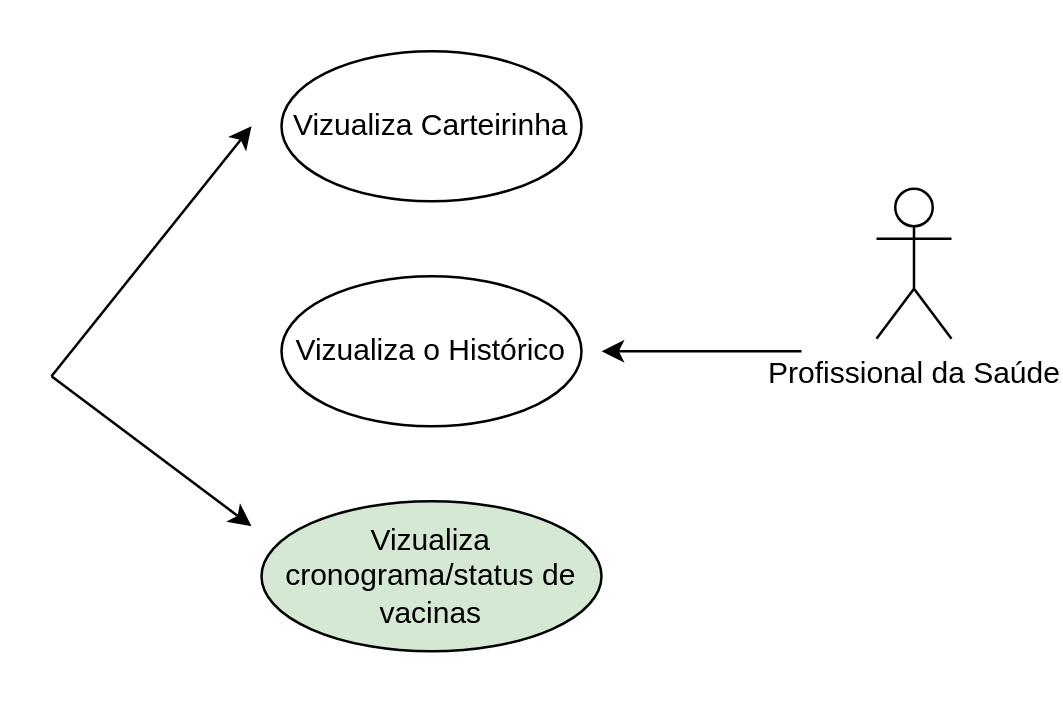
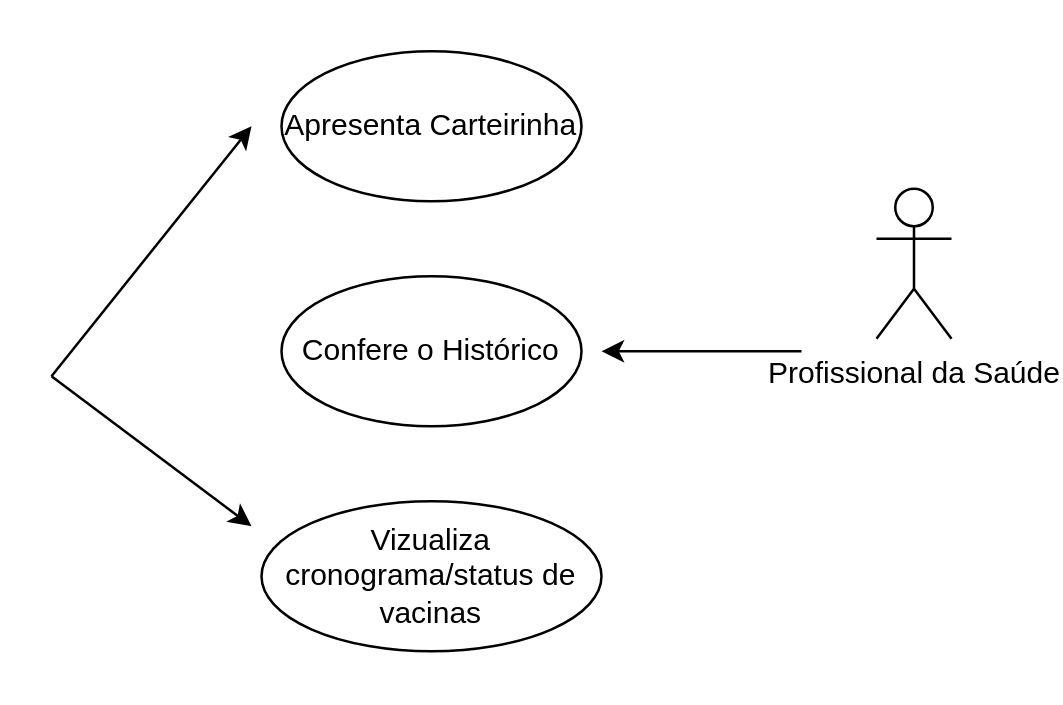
node "Vizualiza Carteirinha": label "Vizualiza Carteirinha" -> "Apresenta Carteirinha"
node "Vizualiza o Histórico": label "Vizualiza o Histórico" -> "Confere o Histórico"
node "Vizualiza cronograma/status de vacinas": fillcolor #d5e8d4 -> #ffffff
